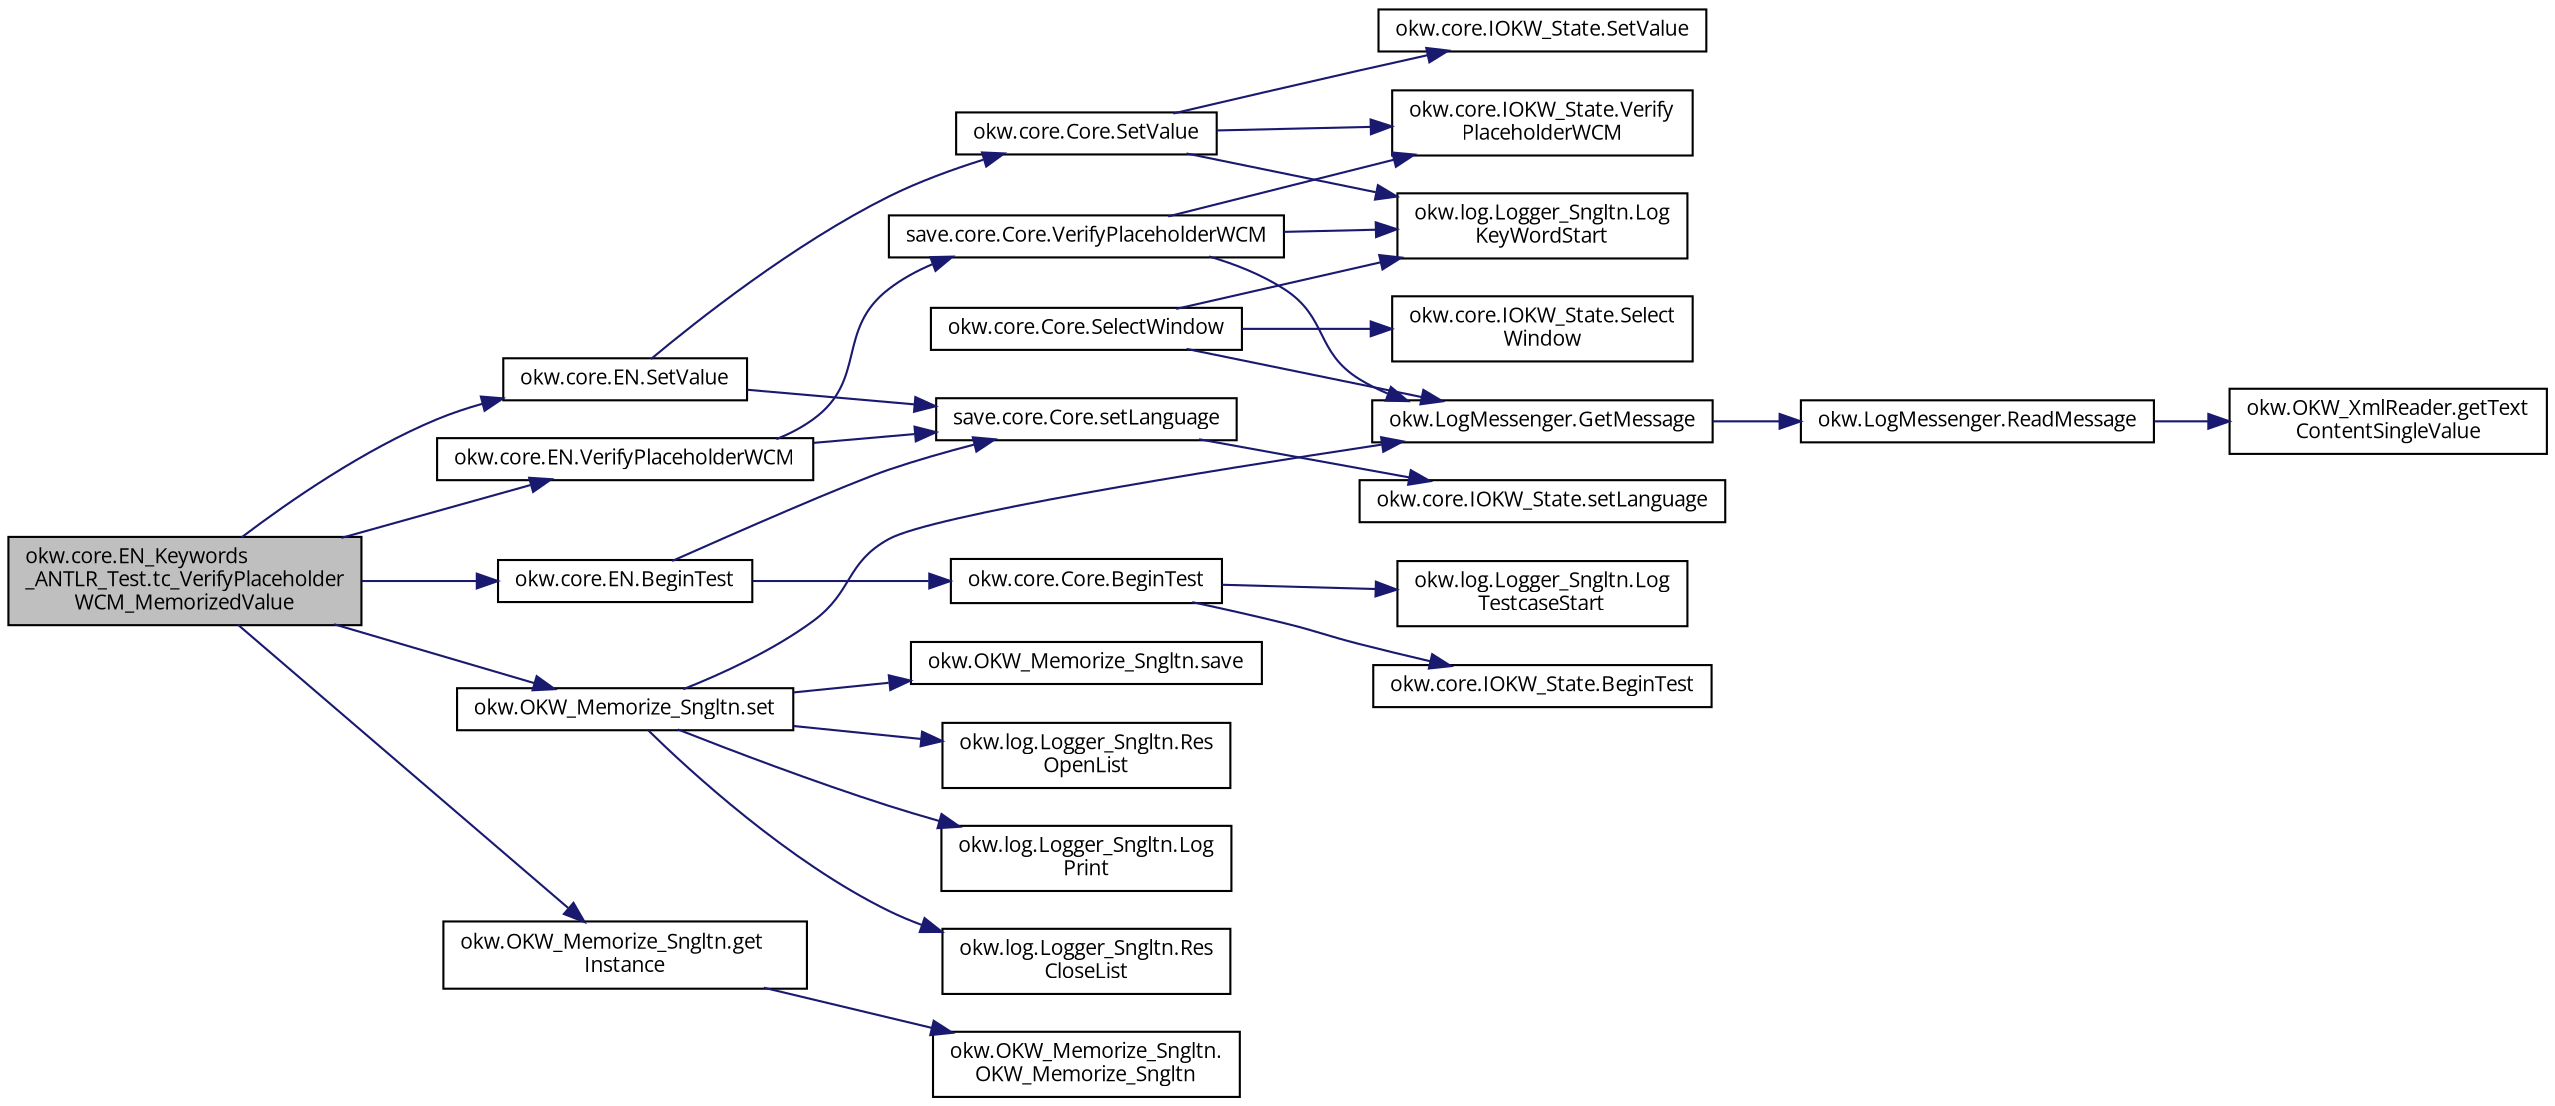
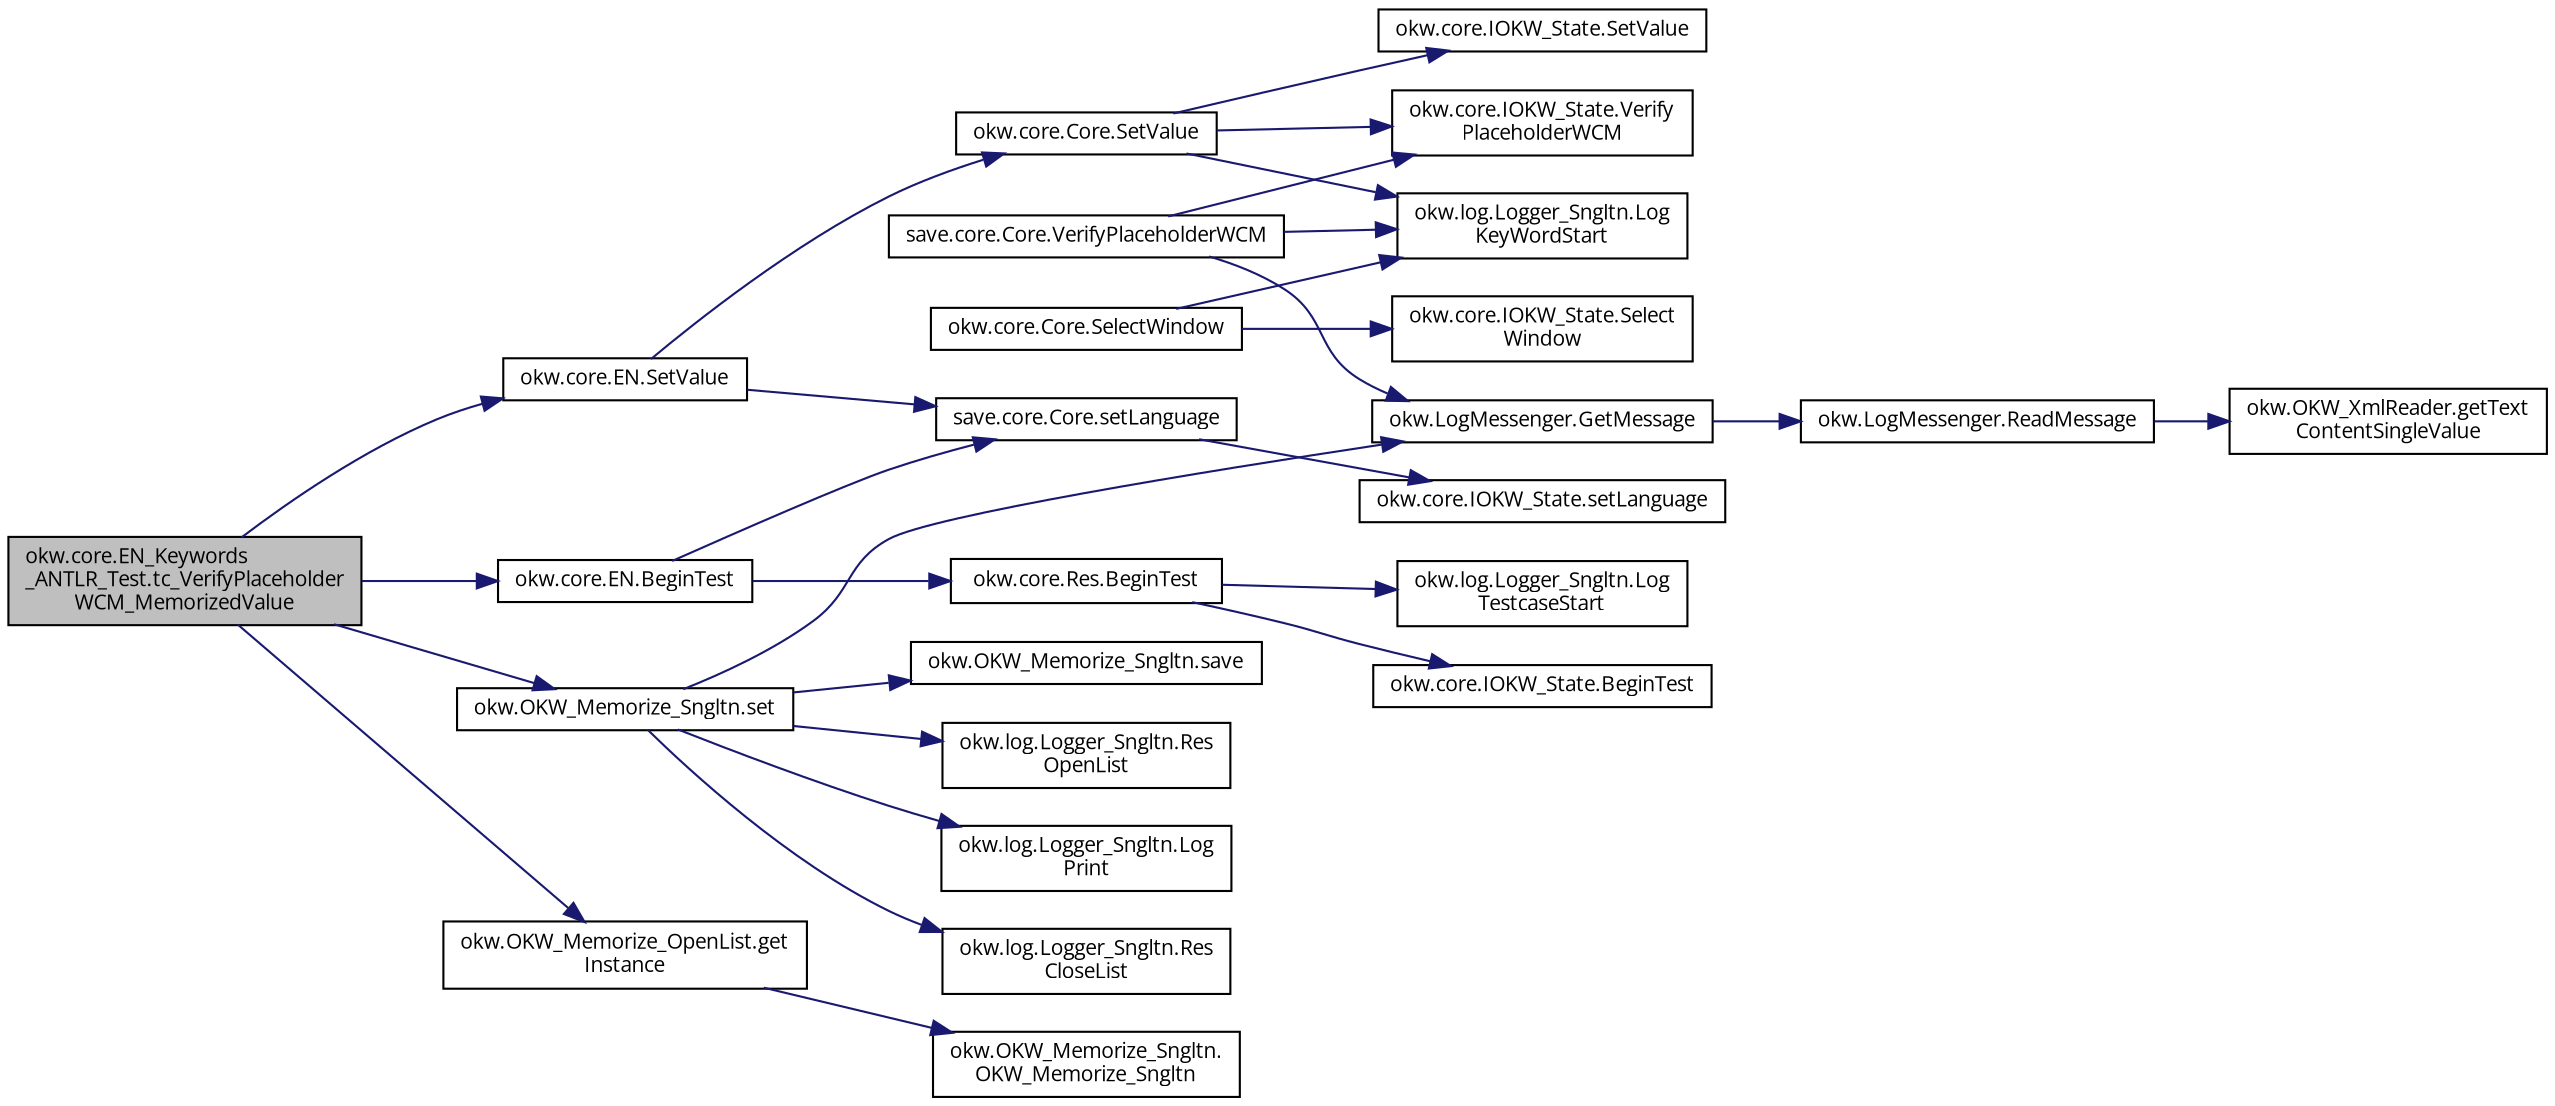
edge "okw.core.Core.SelectWindow" -> "okw.LogMessenger.GetMessage": removed
node "okw.core.EN.VerifyPlaceholderWCM": removed
node "okw.core.Core.BeginTest": label "okw.core.Core.BeginTest" -> "okw.core.Res.BeginTest"
node "okw.OKW_Memorize_Sngltn.get Instance": label "okw.OKW_Memorize_Sngltn.get Instance" -> "okw.OKW_Memorize_OpenList.get Instance"
